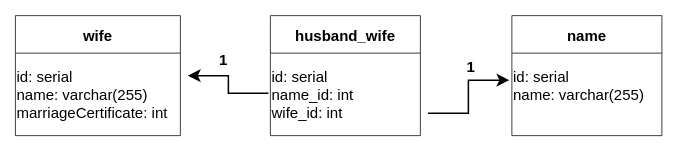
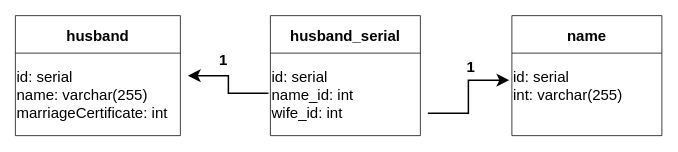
node "wife": label "wife" -> "husband"
node "husband_wife": label "husband_wife" -> "husband_serial"
node "id: serial name: varchar(255)": label "id: serial name: varchar(255)" -> "id: serial int: varchar(255)"
